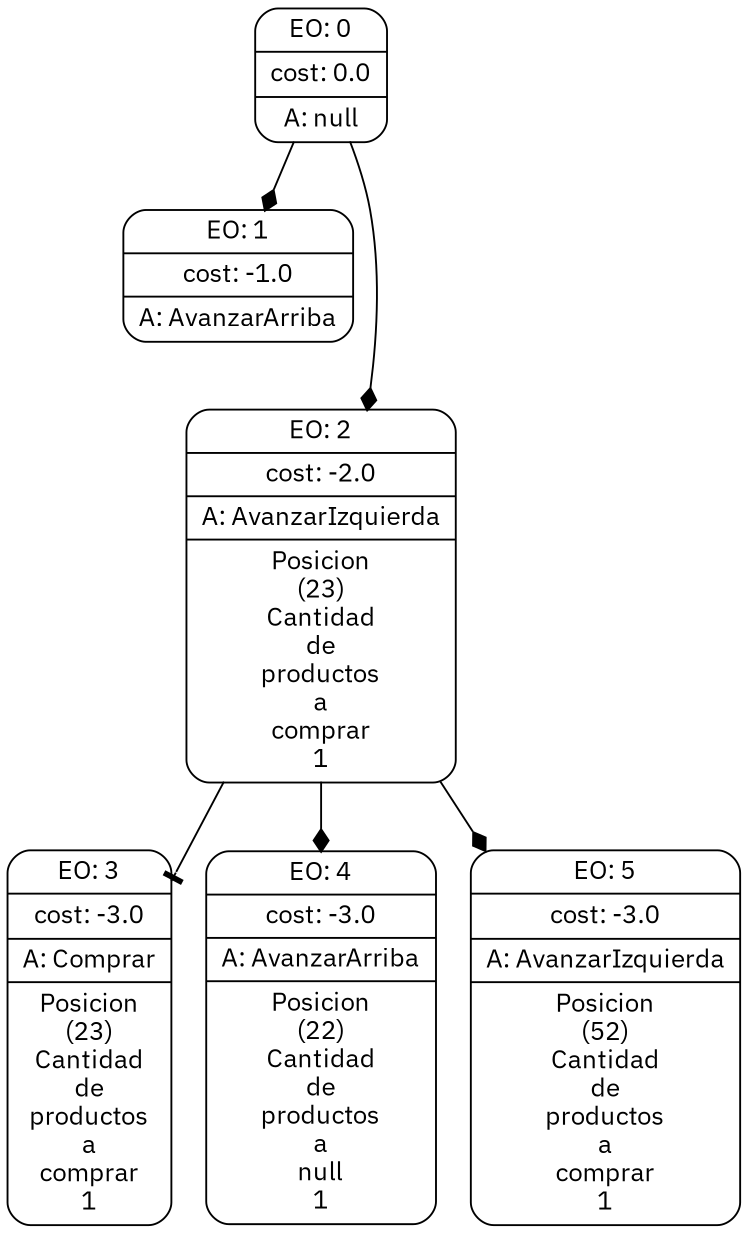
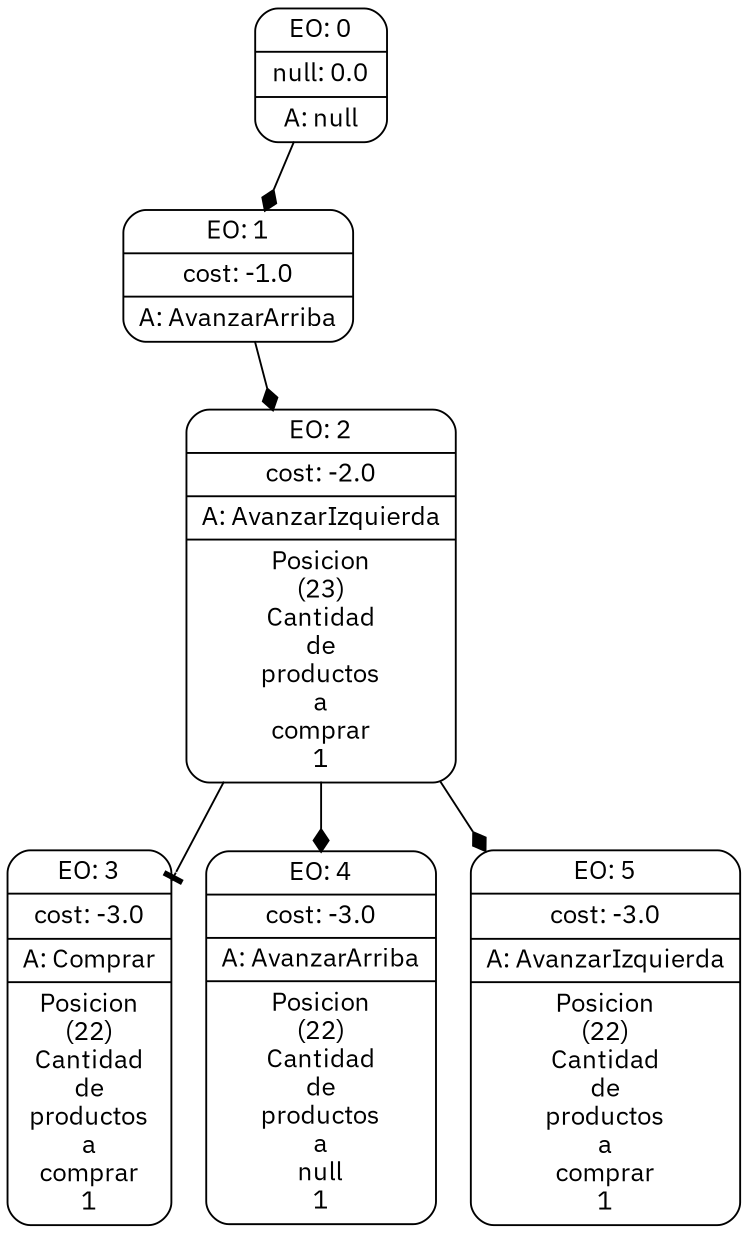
node "EO: 0": text "cost: 0.0" -> "null: 0.0"
edge "EO: 0" -> "EO: 2": now "EO: 1" -> "EO: 2"
node "EO: 3": text "(23)" -> "(22)"
node "EO: 5": text "(52)" -> "(22)"
